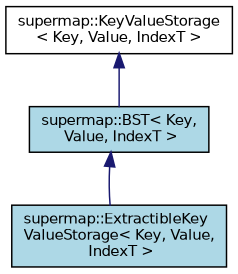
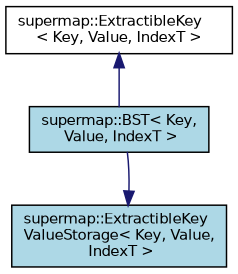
node "supermap::KeyValueStorage < Key, Value, IndexT >": label "supermap::KeyValueStorage < Key, Value, IndexT >" -> "supermap::ExtractibleKey < Key, Value, IndexT >"
edge "supermap::ExtractibleKey ValueStorage< Key, Value, IndexT >" -> "supermap::BST< Key, Value, IndexT >": reversed
